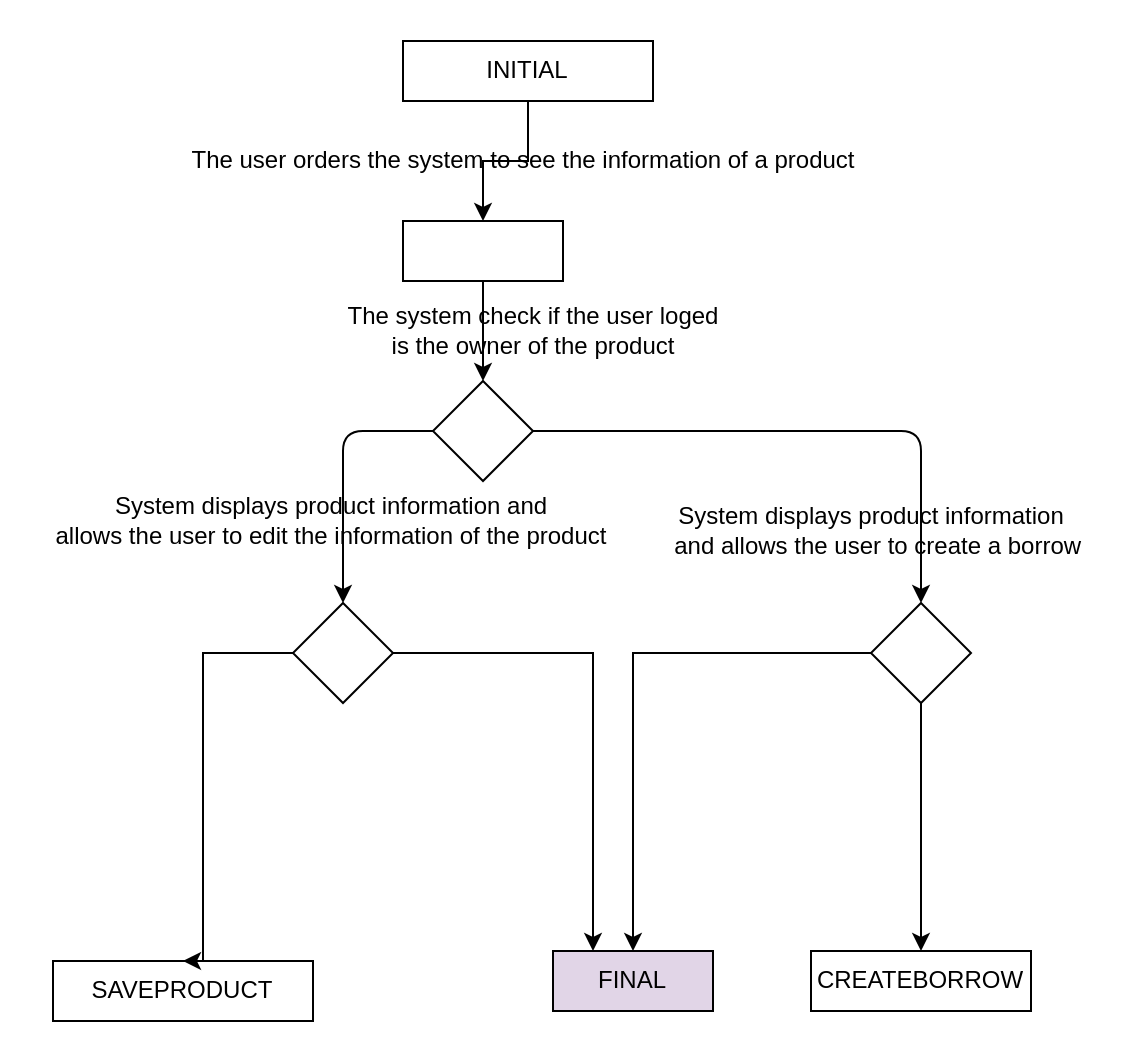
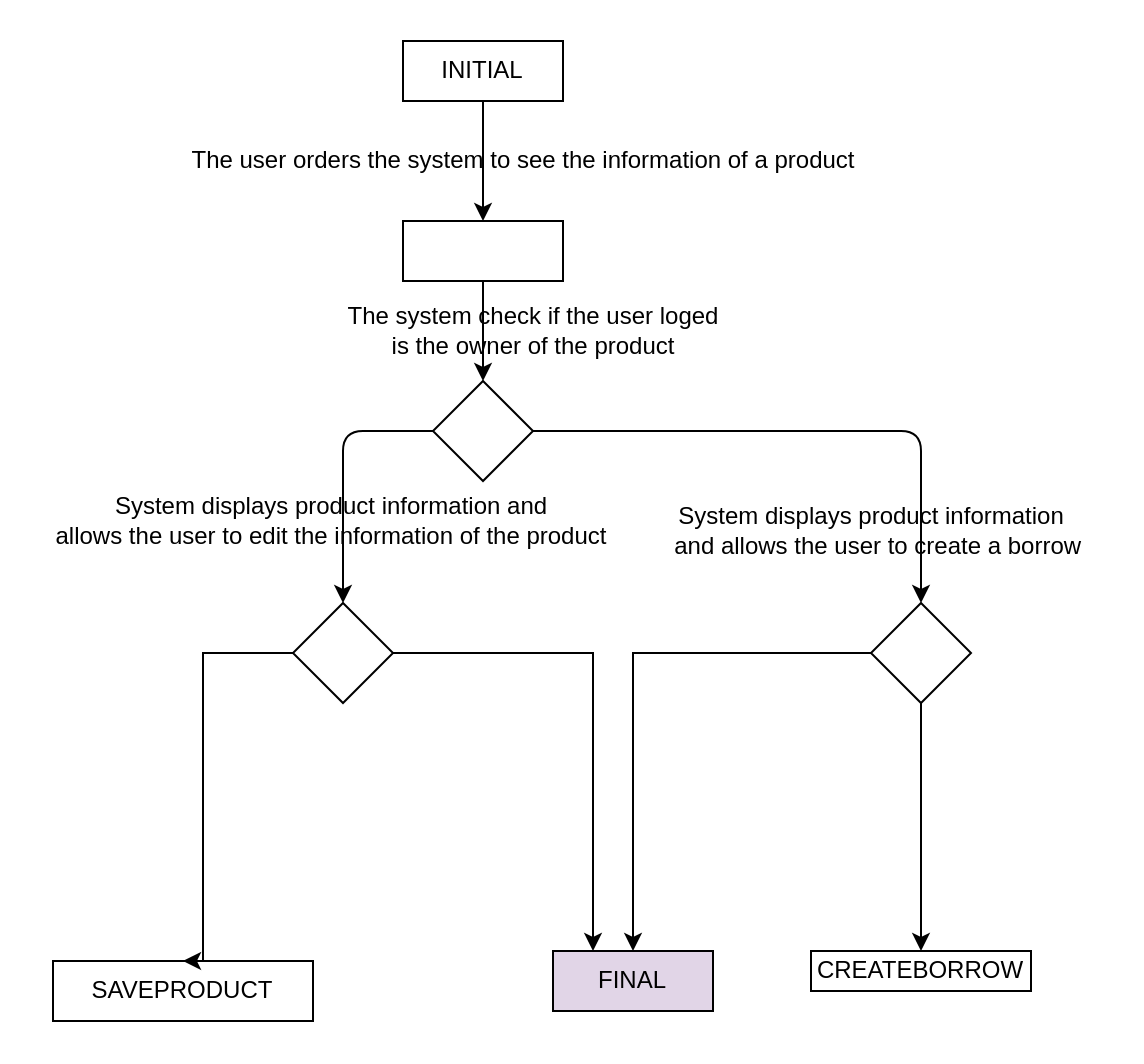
node "INITIAL": size 250x60 -> 160x60
node "CREATEBORROW": size 220x60 -> 220x40
